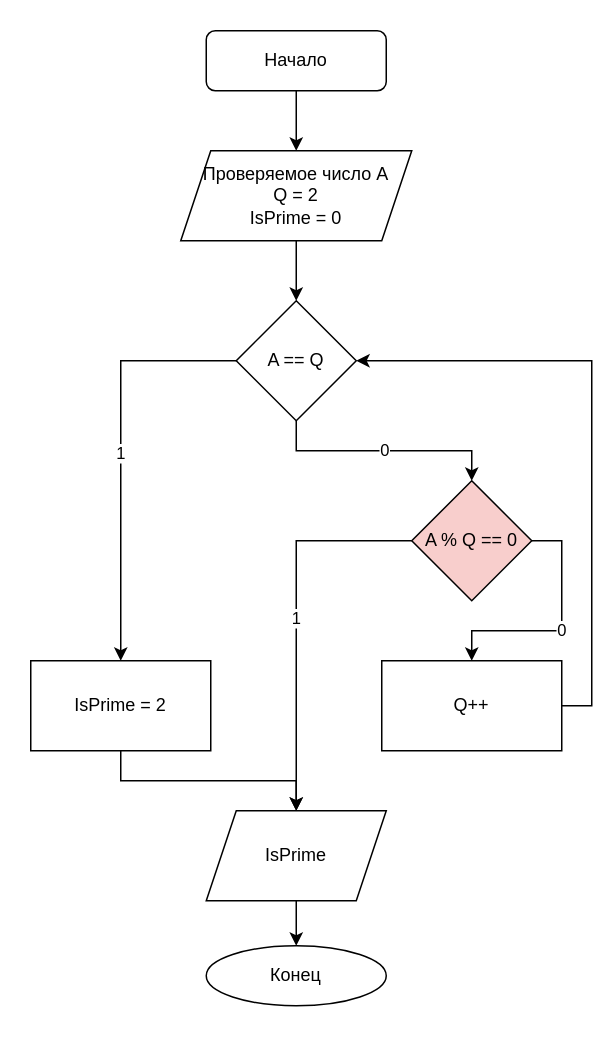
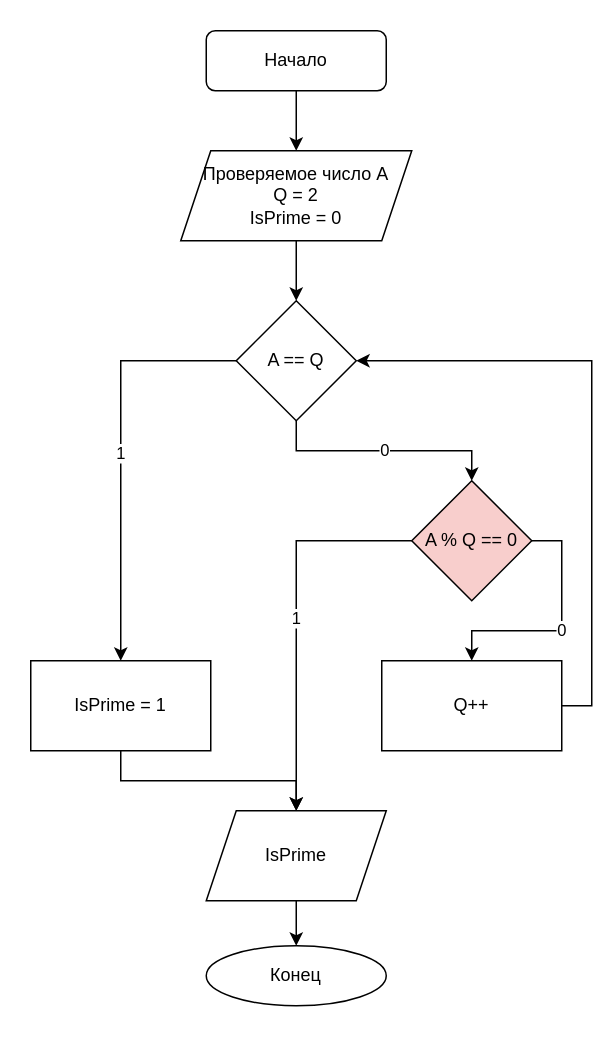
node "IsPrime = 2": label "IsPrime = 2" -> "IsPrime = 1"
